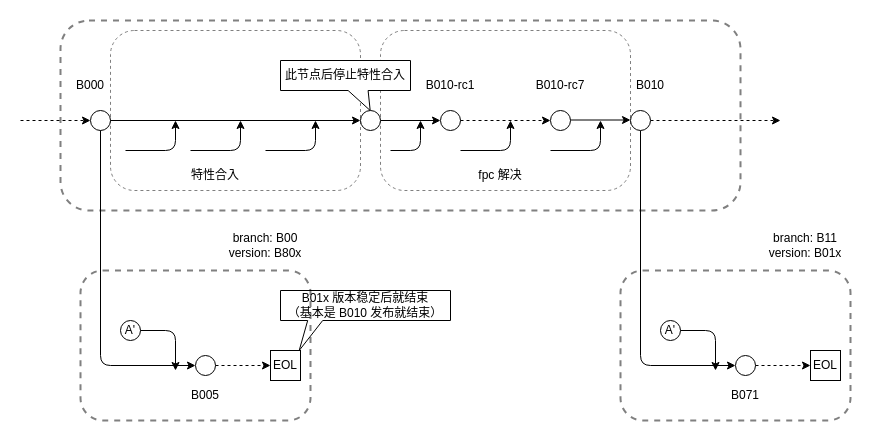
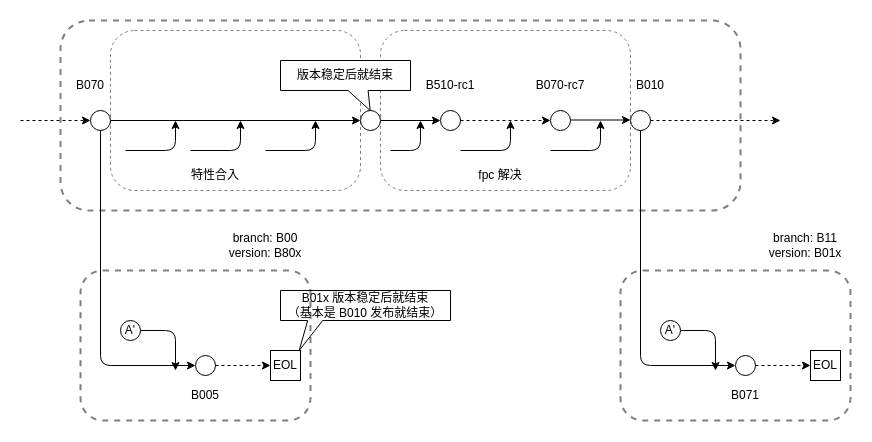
node "此节点后停止特性合入": label "此节点后停止特性合入" -> "版本稳定后就结束"
node "B000": label "B000" -> "B070"
node "B010-rc1": label "B010-rc1" -> "B510-rc1"
node "B010-rc7": label "B010-rc7" -> "B070-rc7"
